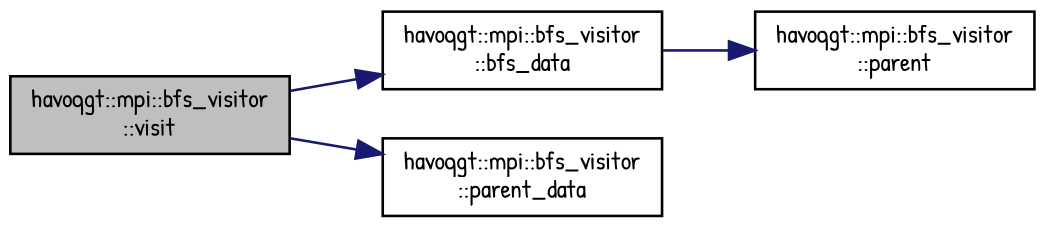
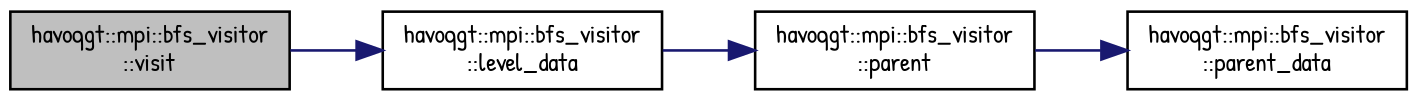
node "havoqgt::mpi::bfs_visitor ::bfs_data": label "havoqgt::mpi::bfs_visitor ::bfs_data" -> "havoqgt::mpi::bfs_visitor ::level_data"
edge "havoqgt::mpi::bfs_visitor ::visit" -> "havoqgt::mpi::bfs_visitor ::parent_data": now "havoqgt::mpi::bfs_visitor ::parent" -> "havoqgt::mpi::bfs_visitor ::parent_data"
